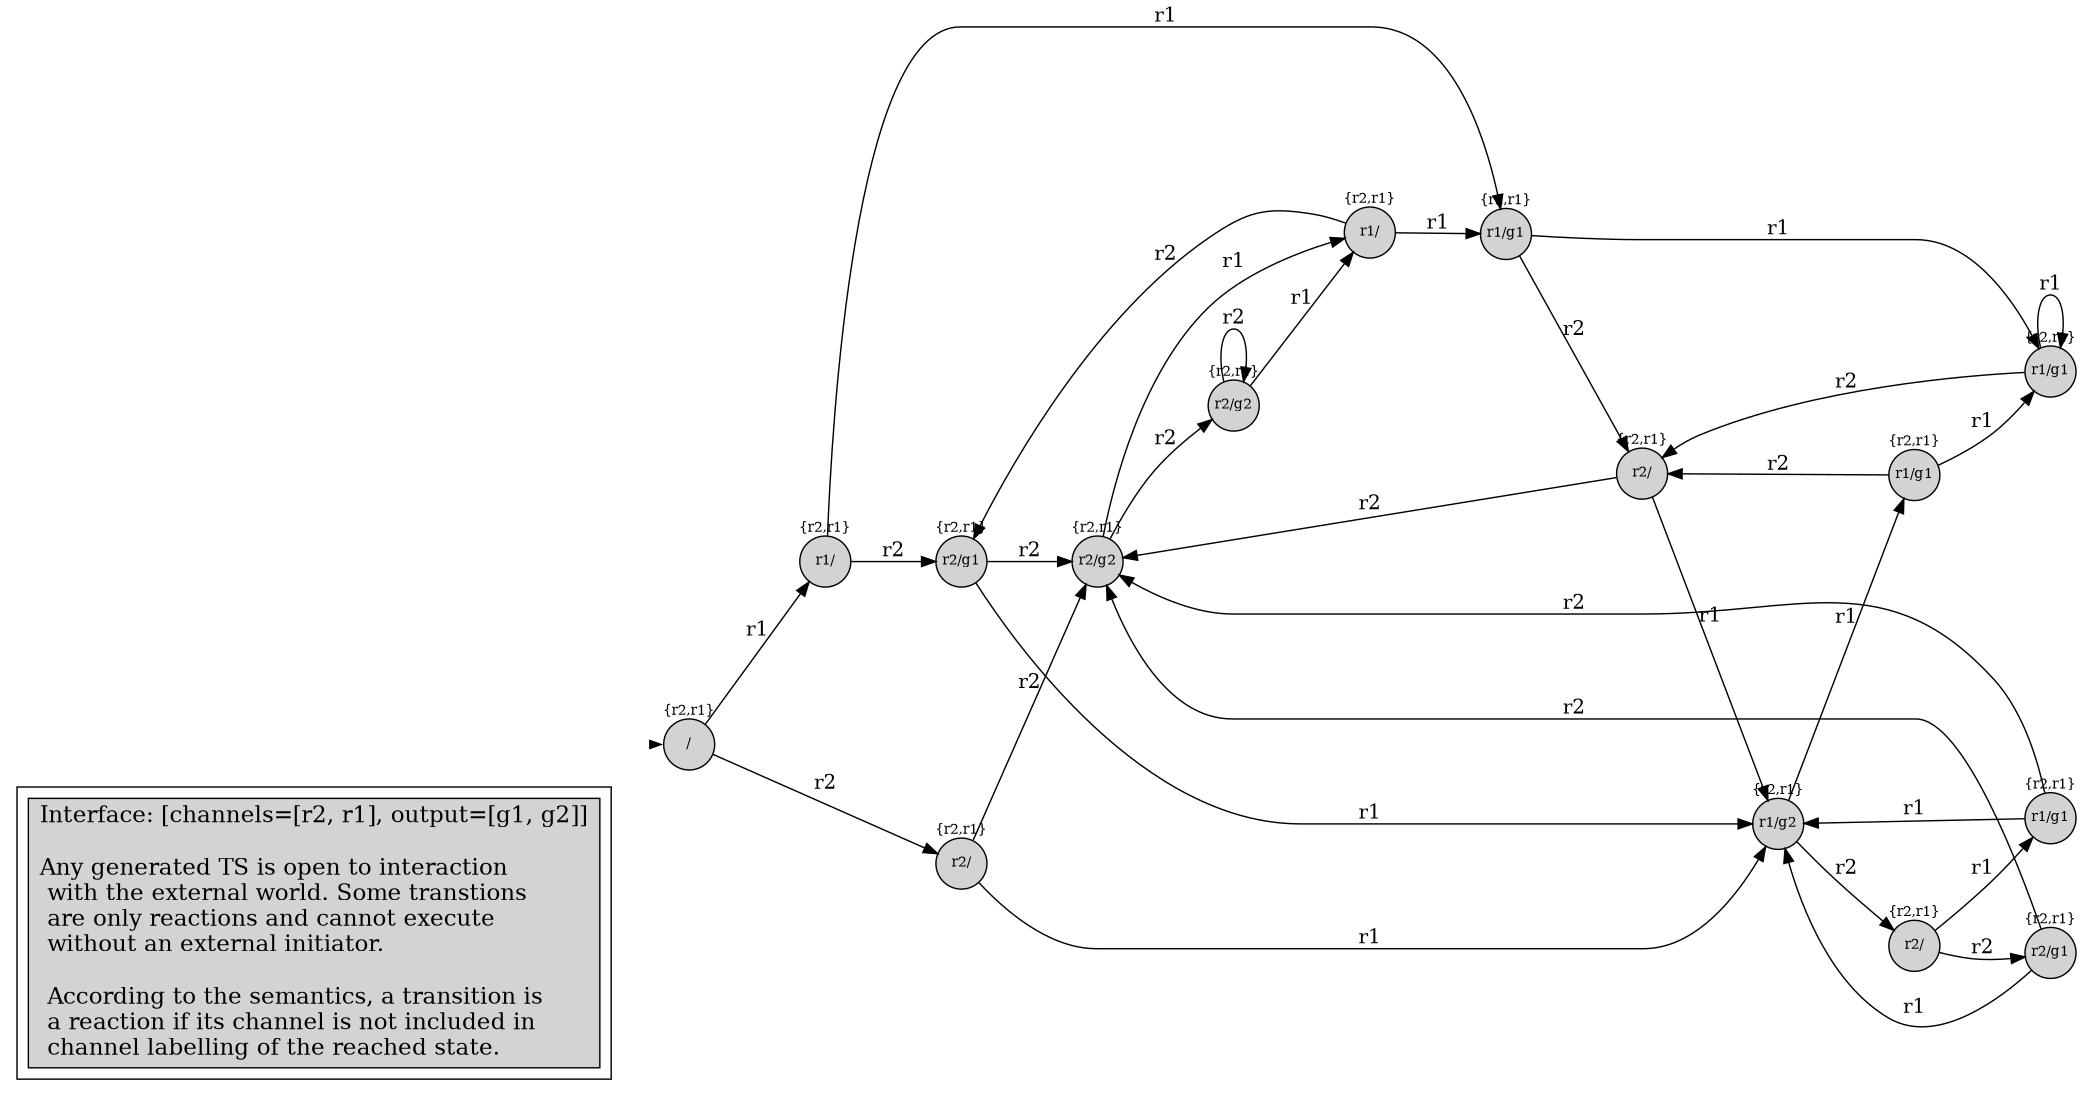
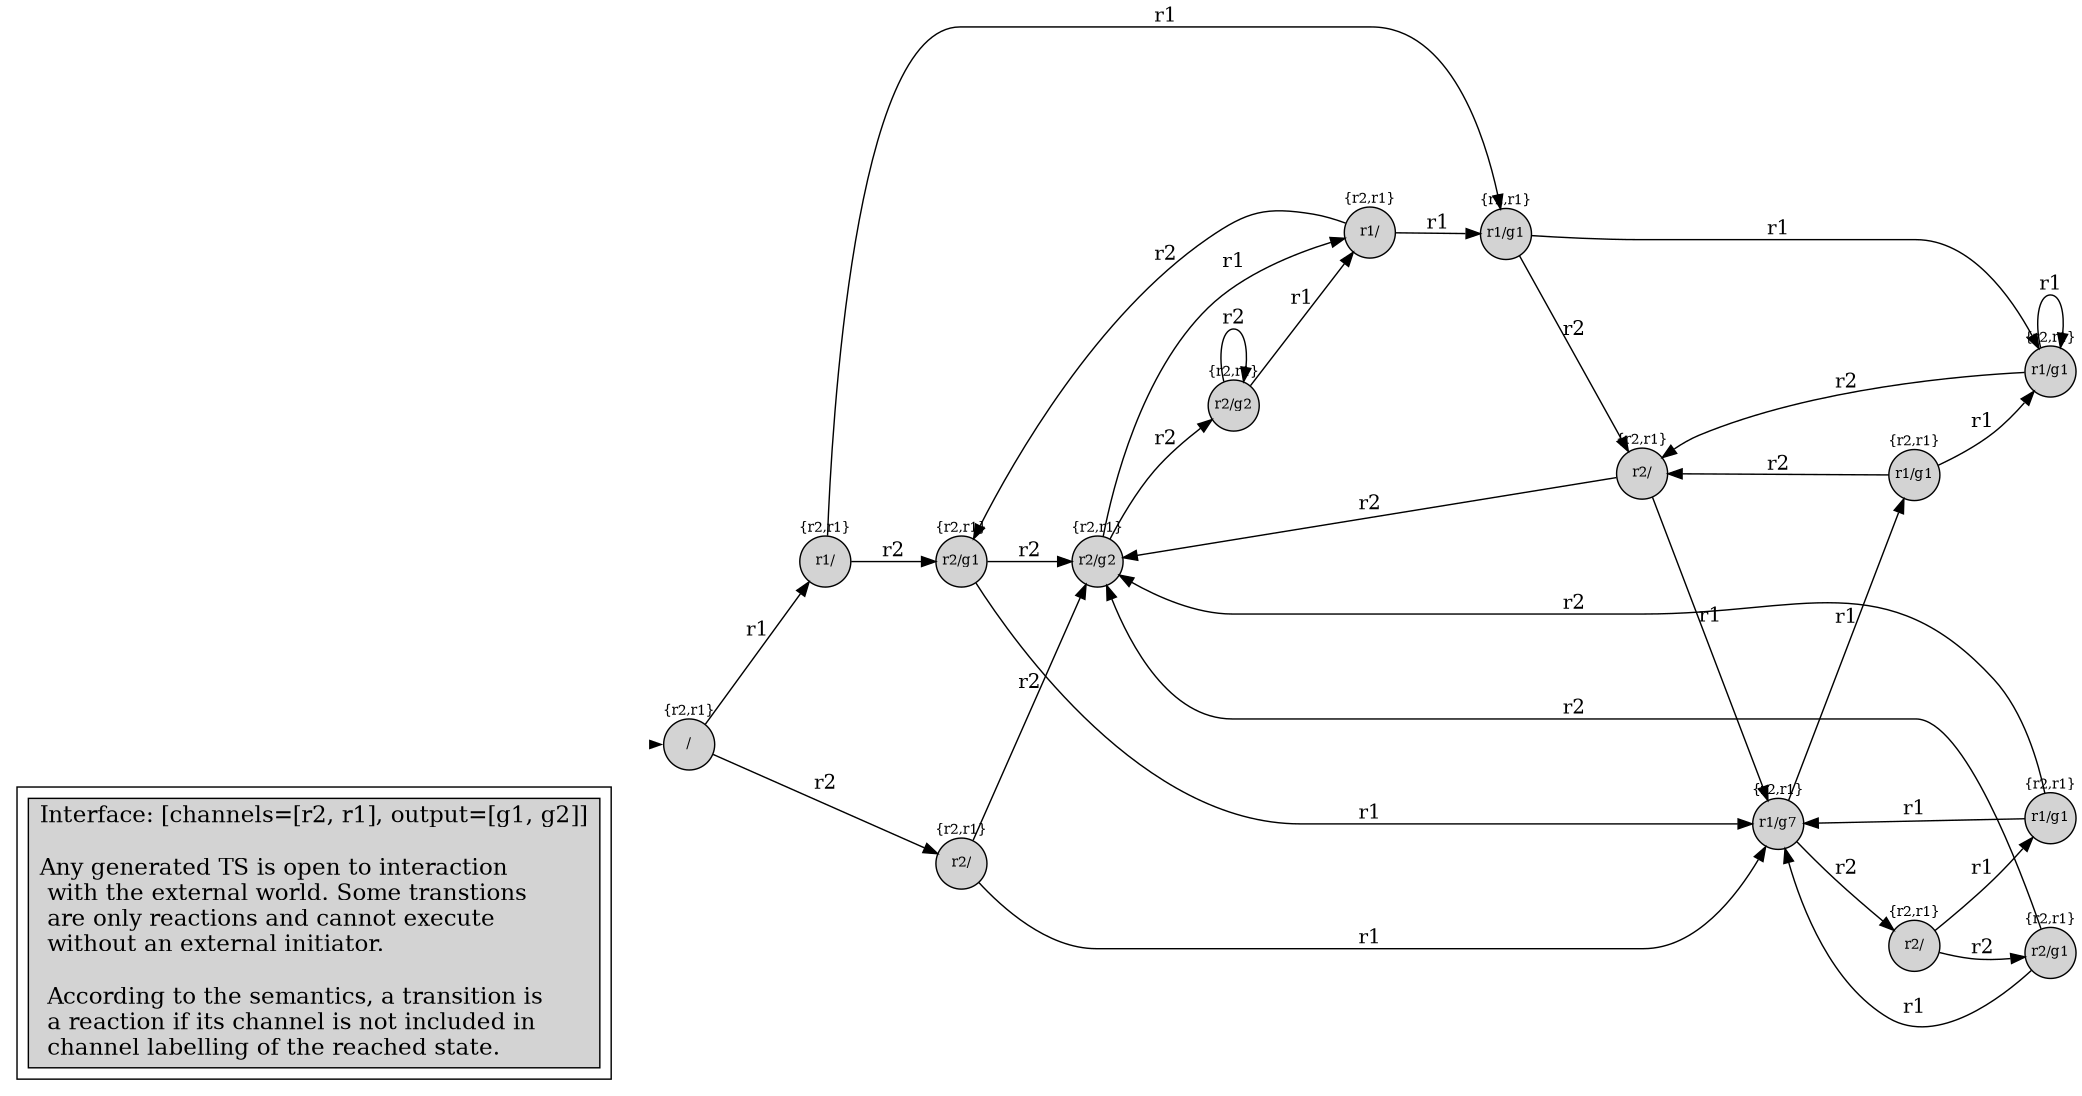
node "{r2,r1} r1/g2": label "{r2,r1} r1/g2" -> "{r2,r1} r1/g7"
